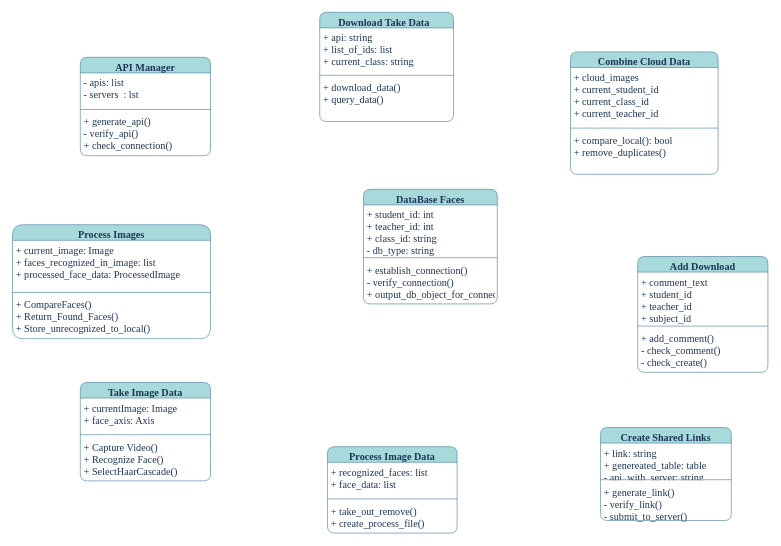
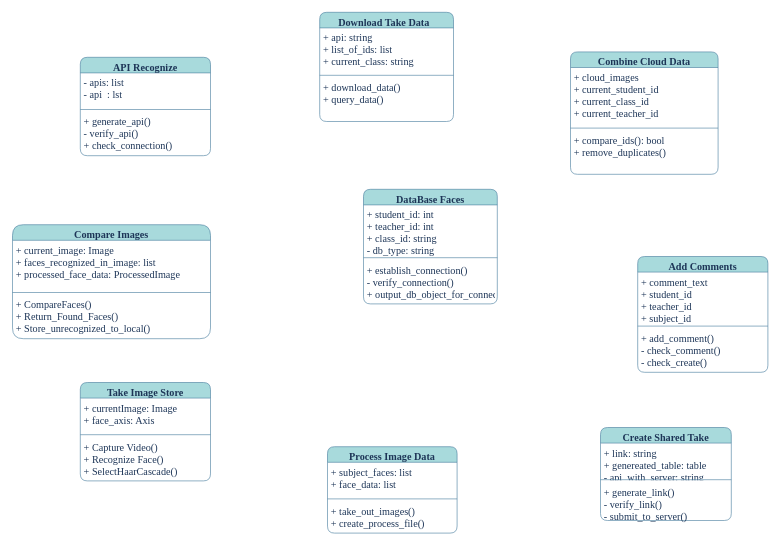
node "API Manager": label "API Manager" -> "API Recognize"
node "- apis: list - servers : lst": label "- apis: list - servers : lst" -> "- apis: list - api : lst"
node "+ compare_local(): bool + remove_duplicates()": label "+ compare_local(): bool + remove_duplicates()" -> "+ compare_ids(): bool + remove_duplicates()"
node "Process Images": label "Process Images" -> "Compare Images"
node "Add Download": label "Add Download" -> "Add Comments"
node "Take Image Data": label "Take Image Data" -> "Take Image Store"
node "Create Shared Links": label "Create Shared Links" -> "Create Shared Take"
node "+ recognized_faces: list + face_data: list": label "+ recognized_faces: list + face_data: list" -> "+ subject_faces: list + face_data: list"
node "+ take_out_remove() + create_process_file()": label "+ take_out_remove() + create_process_file()" -> "+ take_out_images() + create_process_file()"
